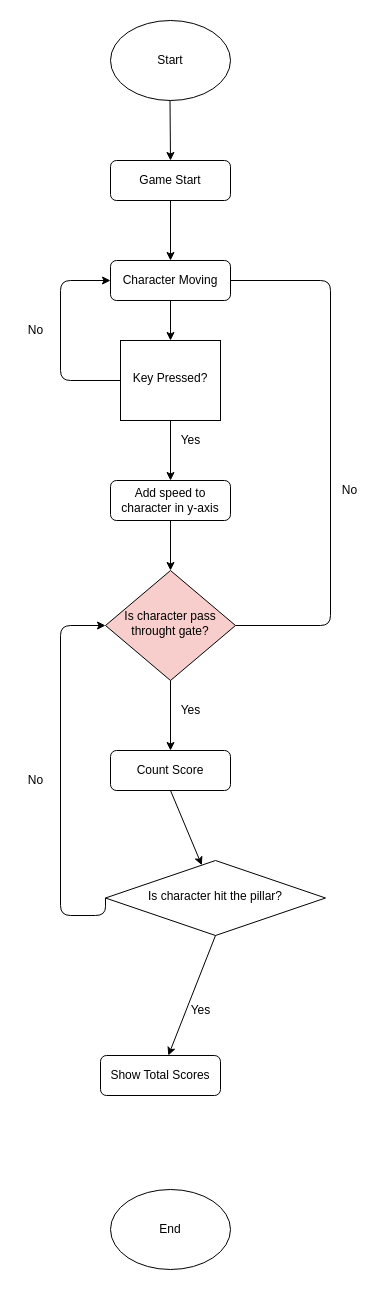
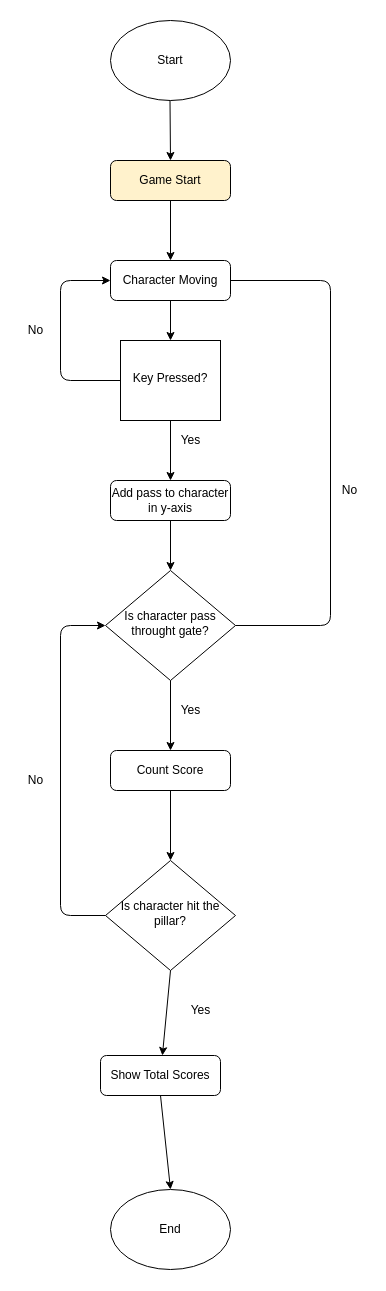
node "Game Start": fillcolor #ffffff -> #fff2cc
node "Add speed to character in y-axis": label "Add speed to character in y-axis" -> "Add pass to character in y-axis"
node "Is character pass throught gate?": fillcolor #f8cecc -> #ffffff
node "Is character hit the pillar?": size 220x75 -> 130x110
edge "Show Total Scores" -> "End": added
